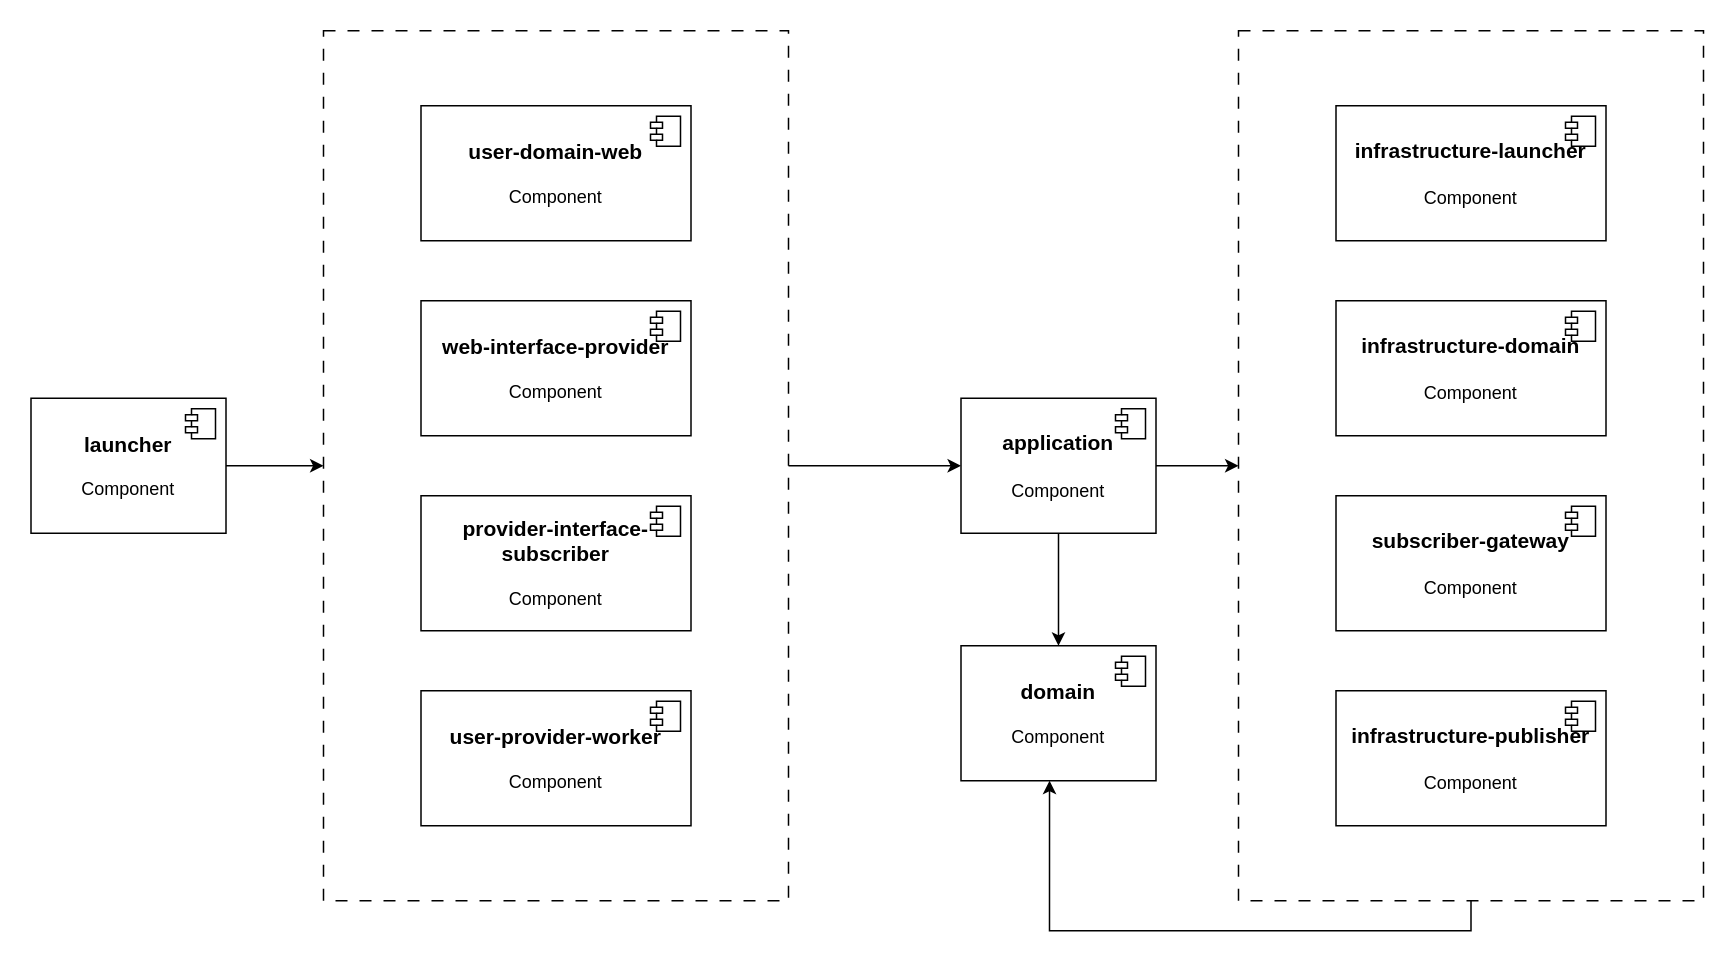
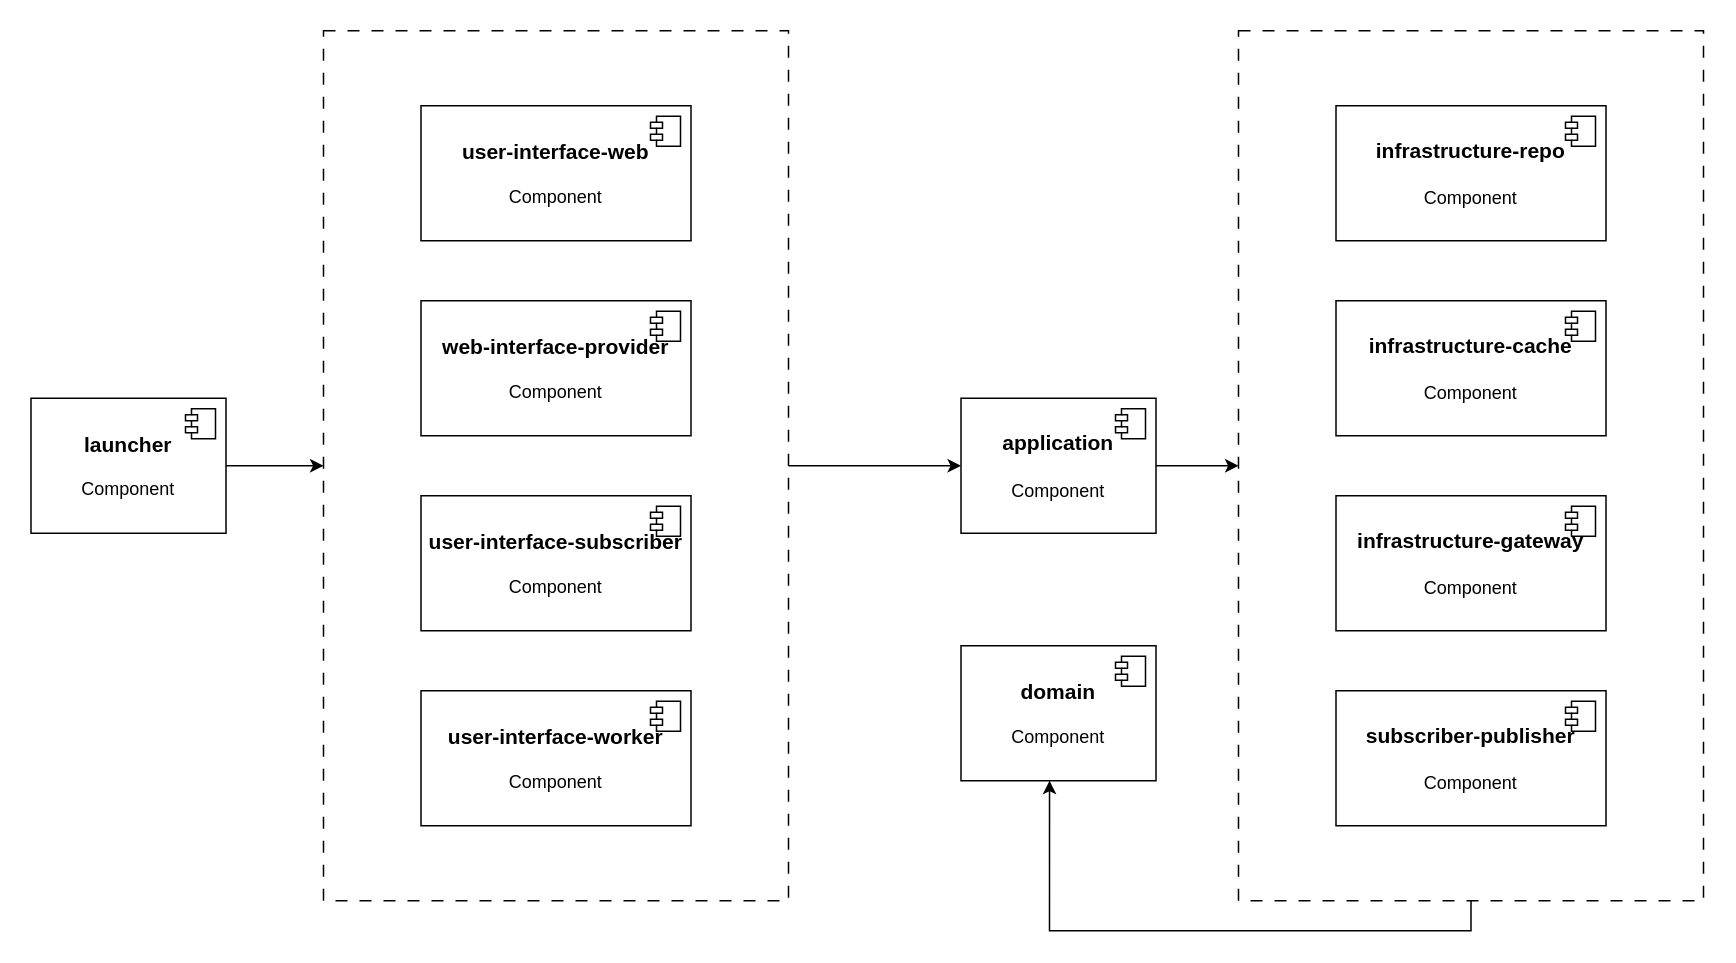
node "user-domain-web Component": label "user-domain-web Component" -> "user-interface-web Component"
node "infrastructure-launcher Component": label "infrastructure-launcher Component" -> "infrastructure-repo Component"
node "infrastructure-domain Component": label "infrastructure-domain Component" -> "infrastructure-cache Component"
node "provider-interface-subscriber Component": label "provider-interface-subscriber Component" -> "user-interface-subscriber Component"
node "subscriber-gateway Component": label "subscriber-gateway Component" -> "infrastructure-gateway Component"
edge "application Component" -> "domain Component": removed
node "user-provider-worker Component": label "user-provider-worker Component" -> "user-interface-worker Component"
node "infrastructure-publisher Component": label "infrastructure-publisher Component" -> "subscriber-publisher Component"
